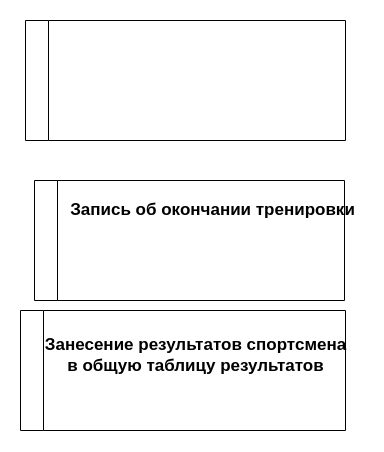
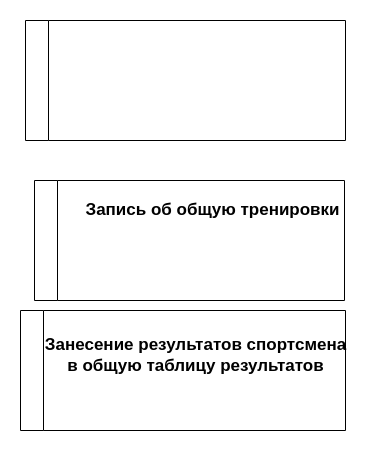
node "Запись об окончании тренировки": label "Запись об окончании тренировки" -> "Запись об общую тренировки"
